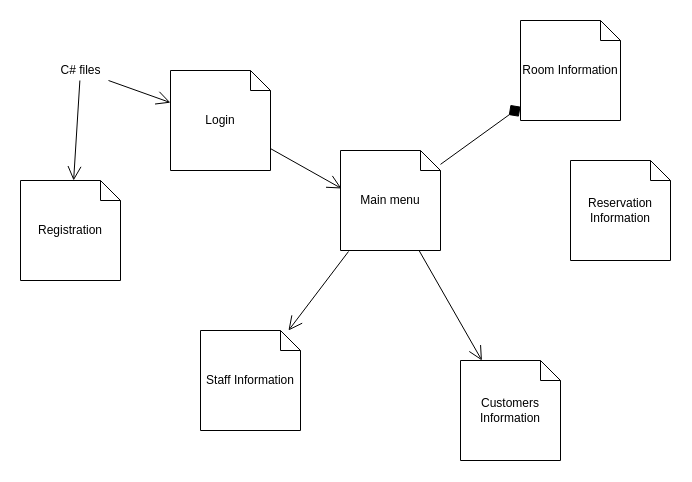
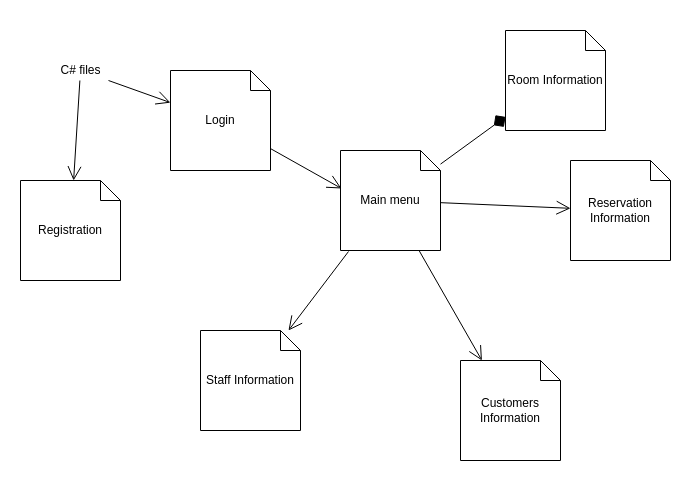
node "Room Information": moved (571, 71) -> (556, 81)
edge "Main menu" -> "Reservation Information": added
